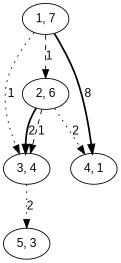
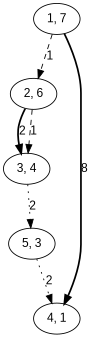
edge "1, 7" -> "3, 4": removed, label "1"
edge "2, 6" -> "4, 1": now "5, 3" -> "4, 1"
